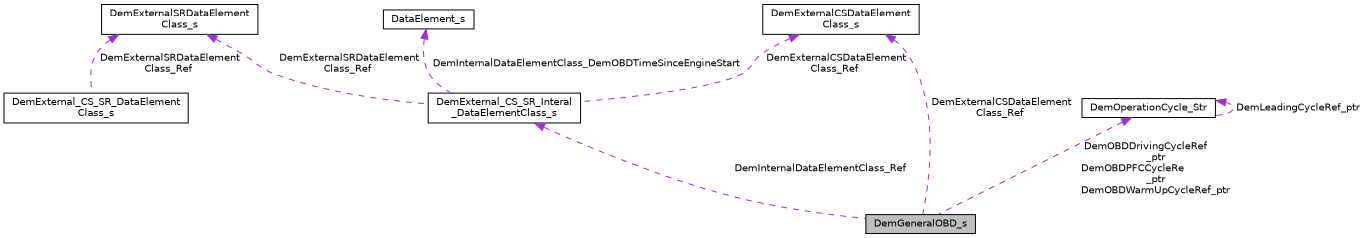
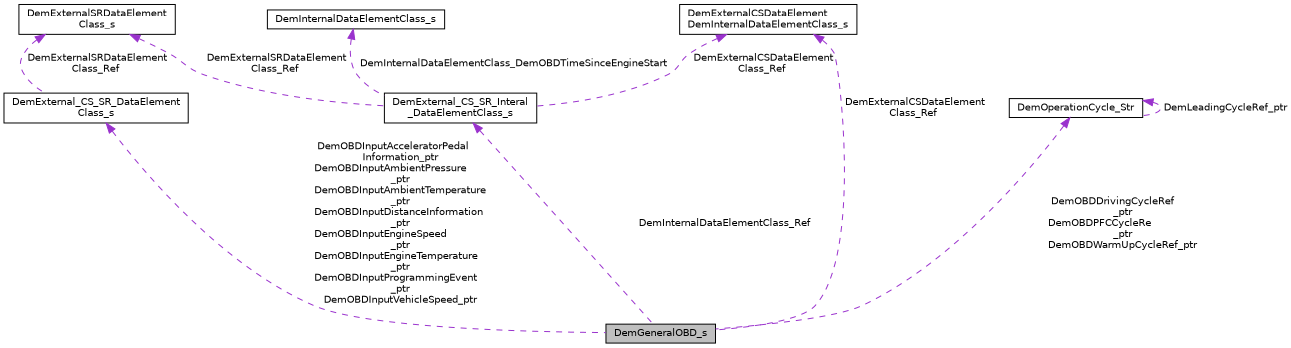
node "DataElement_s": label "DataElement_s" -> "DemInternalDataElementClass_s"
node "DemExternalCSDataElement Class_s": label "DemExternalCSDataElement Class_s" -> "DemExternalCSDataElement DemInternalDataElementClass_s"
edge "DemGeneralOBD_s" -> "DemExternal_CS_SR_DataElement Class_s": added, label "DemOBDInputAcceleratorPedal Information_ptr DemOBDInputAmbientPressure _ptr DemOBDInputAmbientTemperature _ptr DemOBDInputDistanceInformation _ptr DemOBDInputEngineSpeed _ptr DemOBDInputEngineTemperature _ptr DemOBDInputProgrammingEvent _ptr DemOBDInputVehicleSpeed_ptr"
